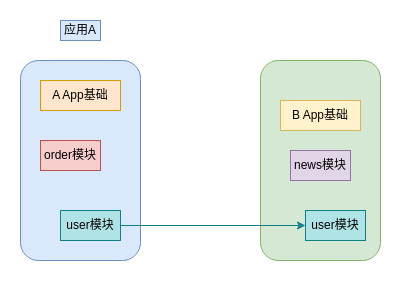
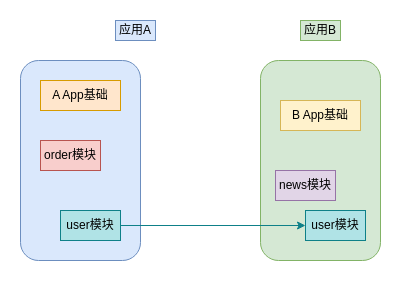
node "应用A": moved (81, 31) -> (136, 31)
node "应用B": added
node "news模块": moved (321, 166) -> (306, 186)
